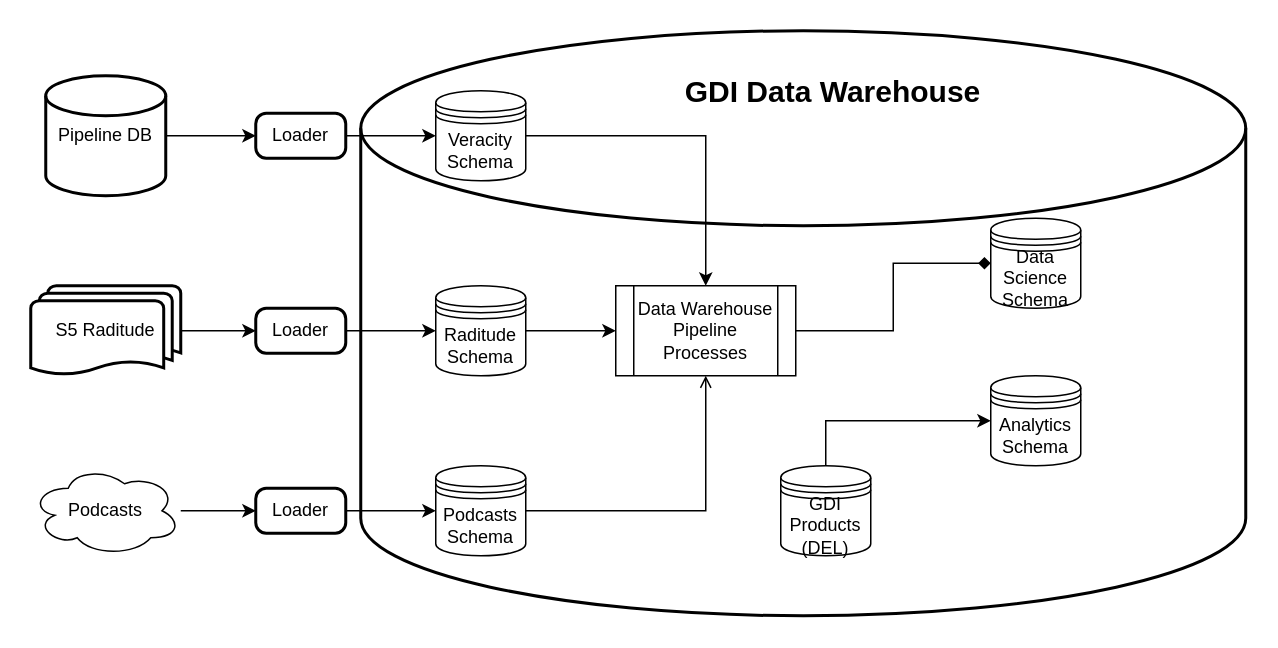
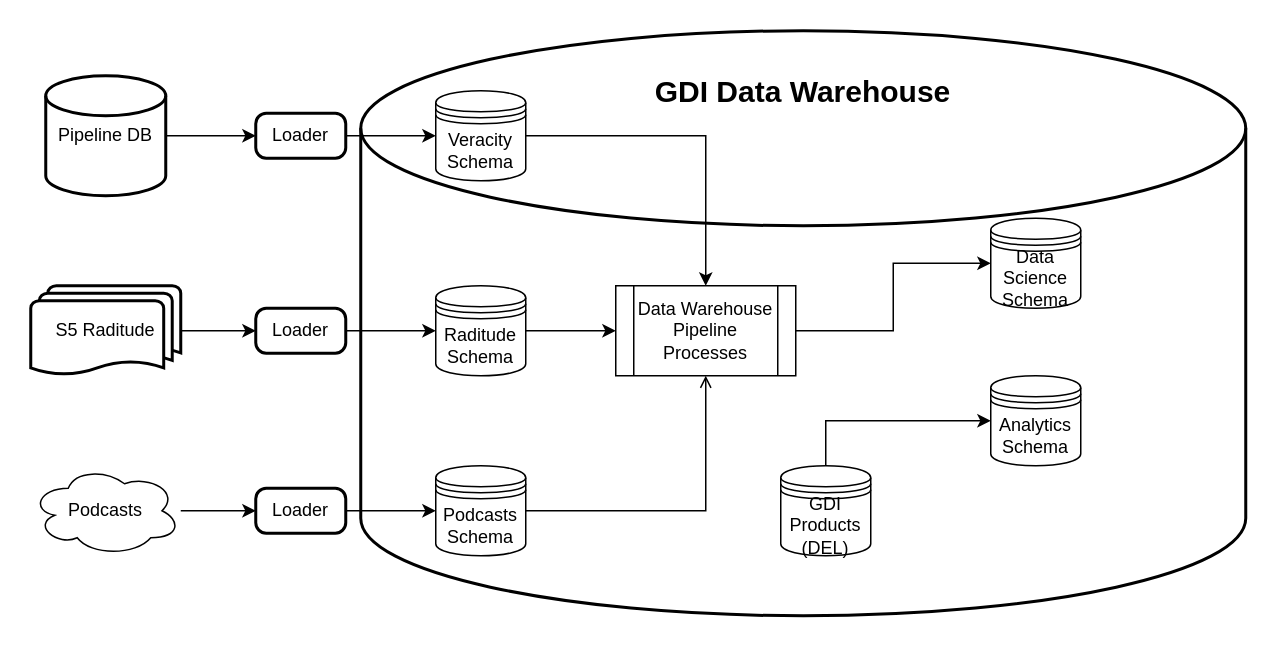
node "GDI Data Warehouse": moved (833, 91) -> (803, 91)
edge "Data Warehouse Pipeline Processes" -> "Data Science Schema": arrowhead diamond -> classic
